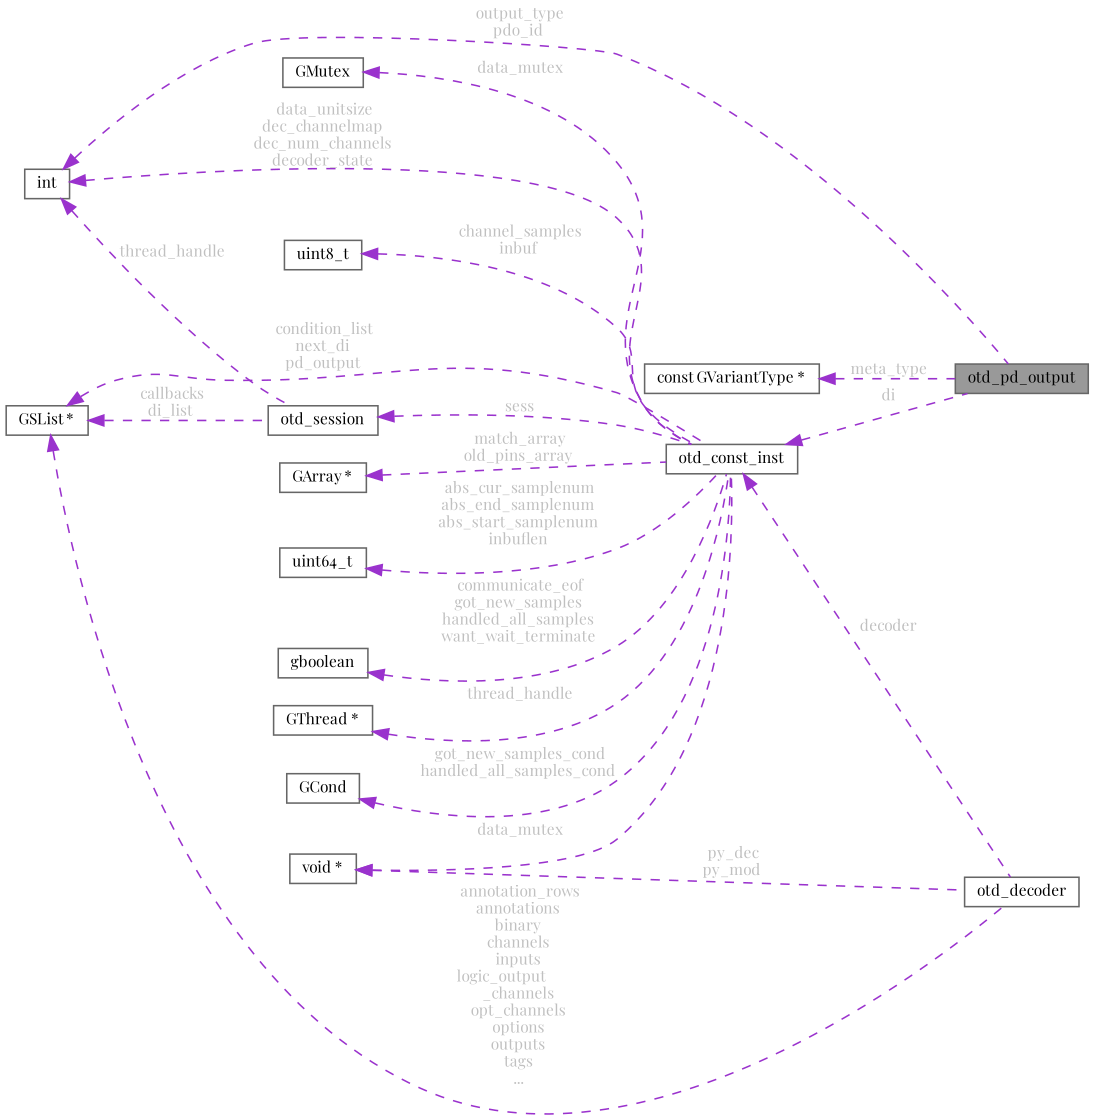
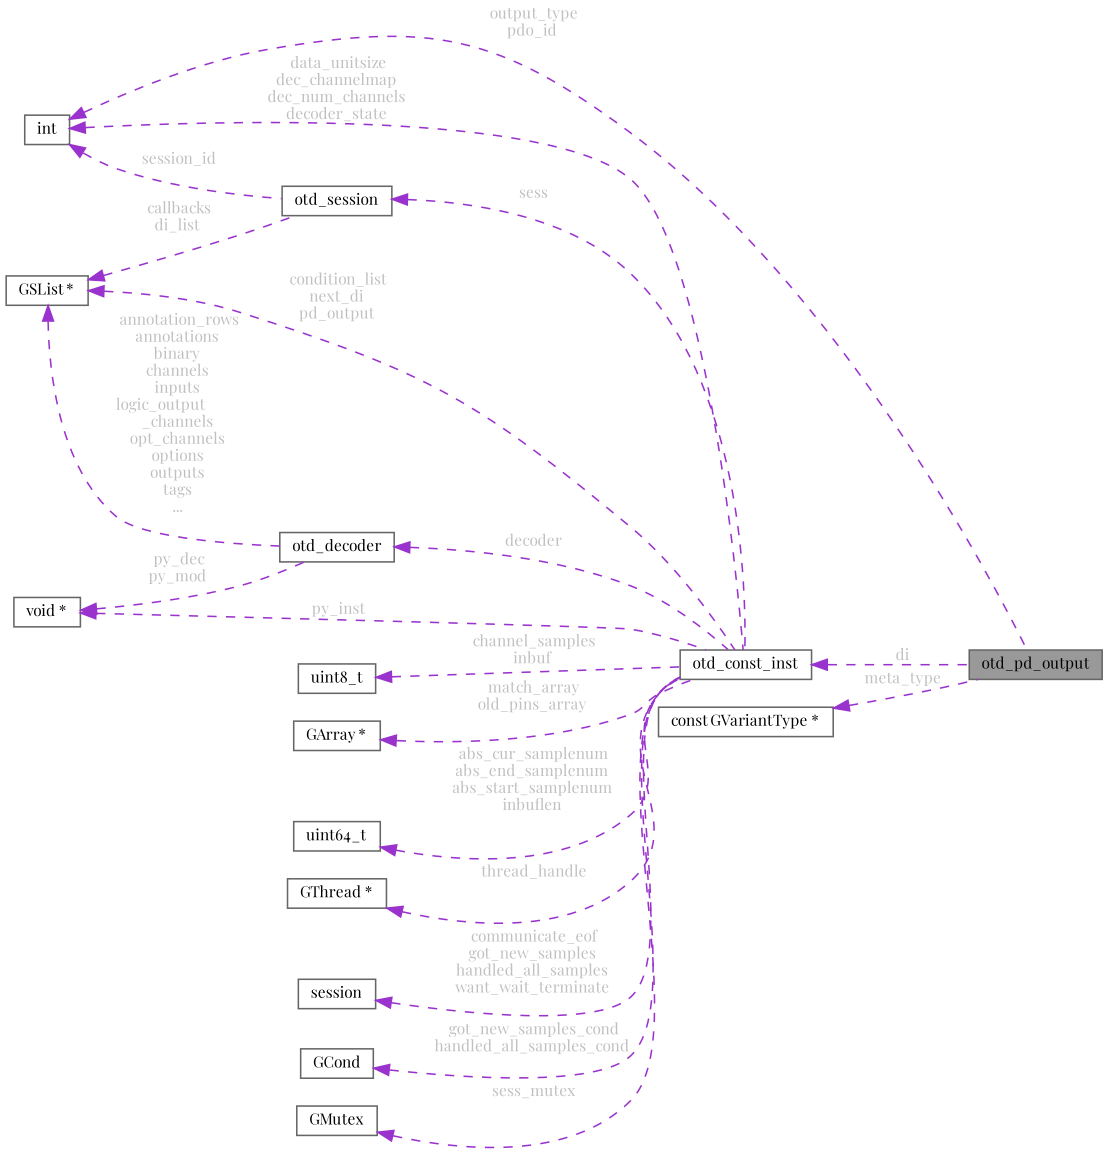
edge "otd_const_inst" -> "GMutex": label " data_mutex" -> " sess_mutex"
edge "otd_session" -> "int": label " thread_handle" -> " session_id"
node "gboolean": label "gboolean" -> "session"
edge "otd_decoder" -> "otd_const_inst": reversed
edge "otd_const_inst" -> "void *": label " data_mutex" -> " py_inst"
